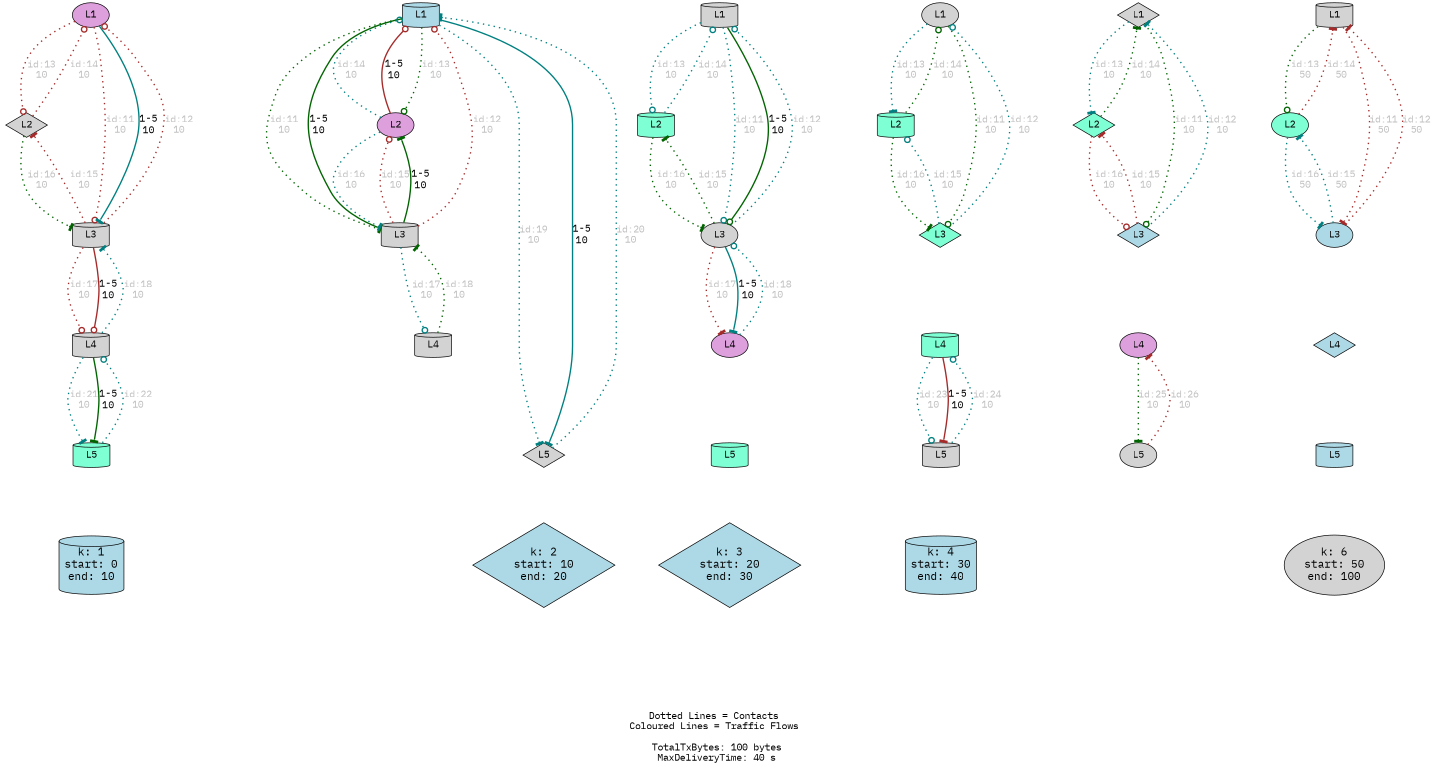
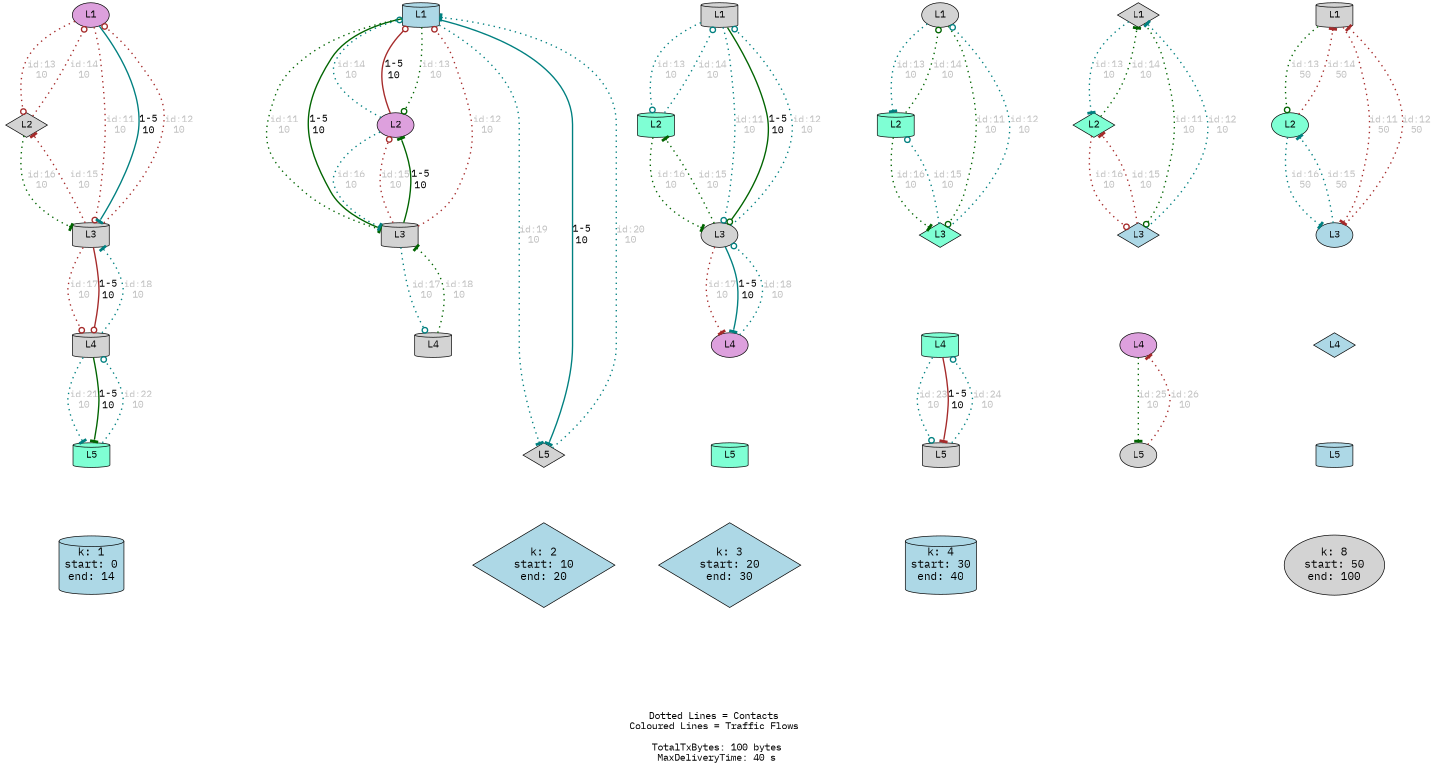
node "k: 1 start: 0 end: 10": label "k: 1 start: 0 end: 10" -> "k: 1 start: 0 end: 14"
node "k: 6 start: 50 end: 100": label "k: 6 start: 50 end: 100" -> "k: 8 start: 50 end: 100"
